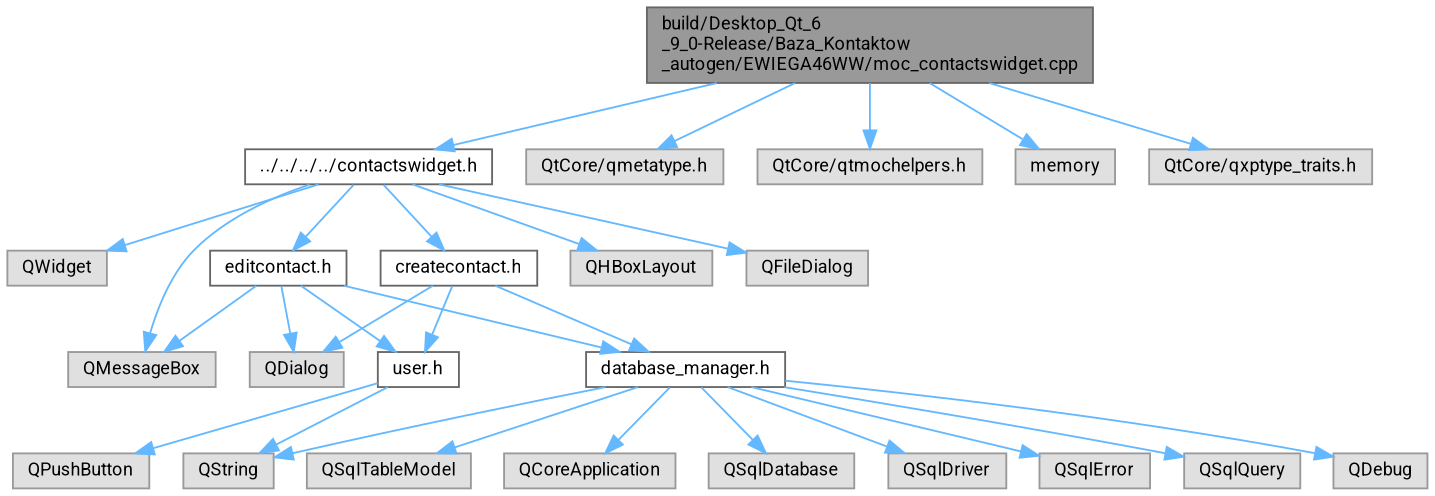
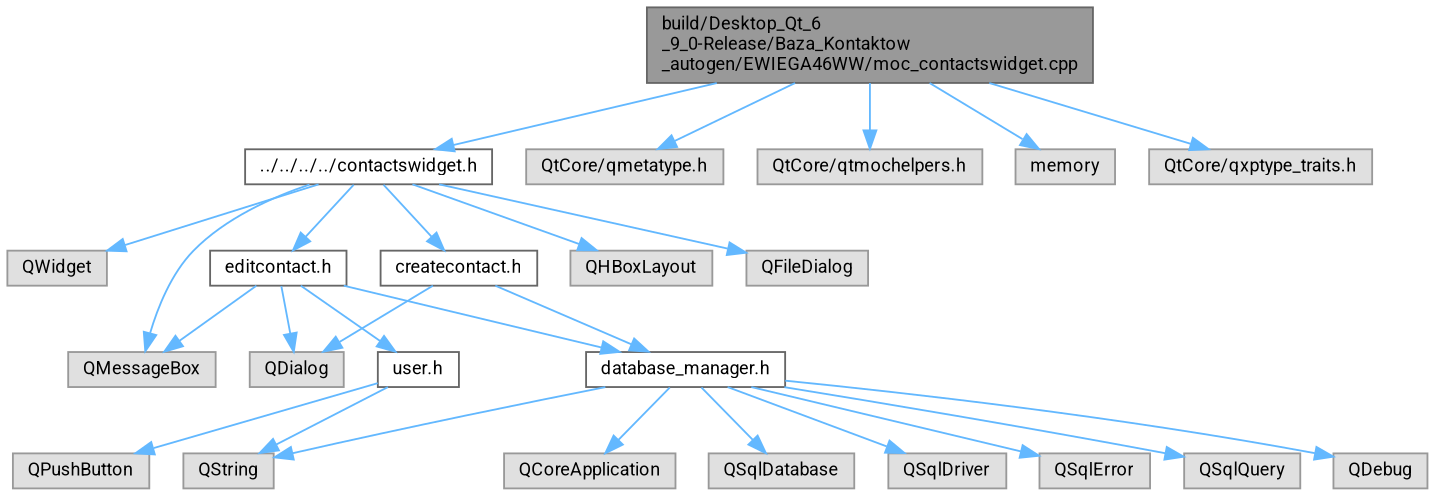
edge "createcontact.h" -> "user.h": removed
node "QSqlTableModel": removed
